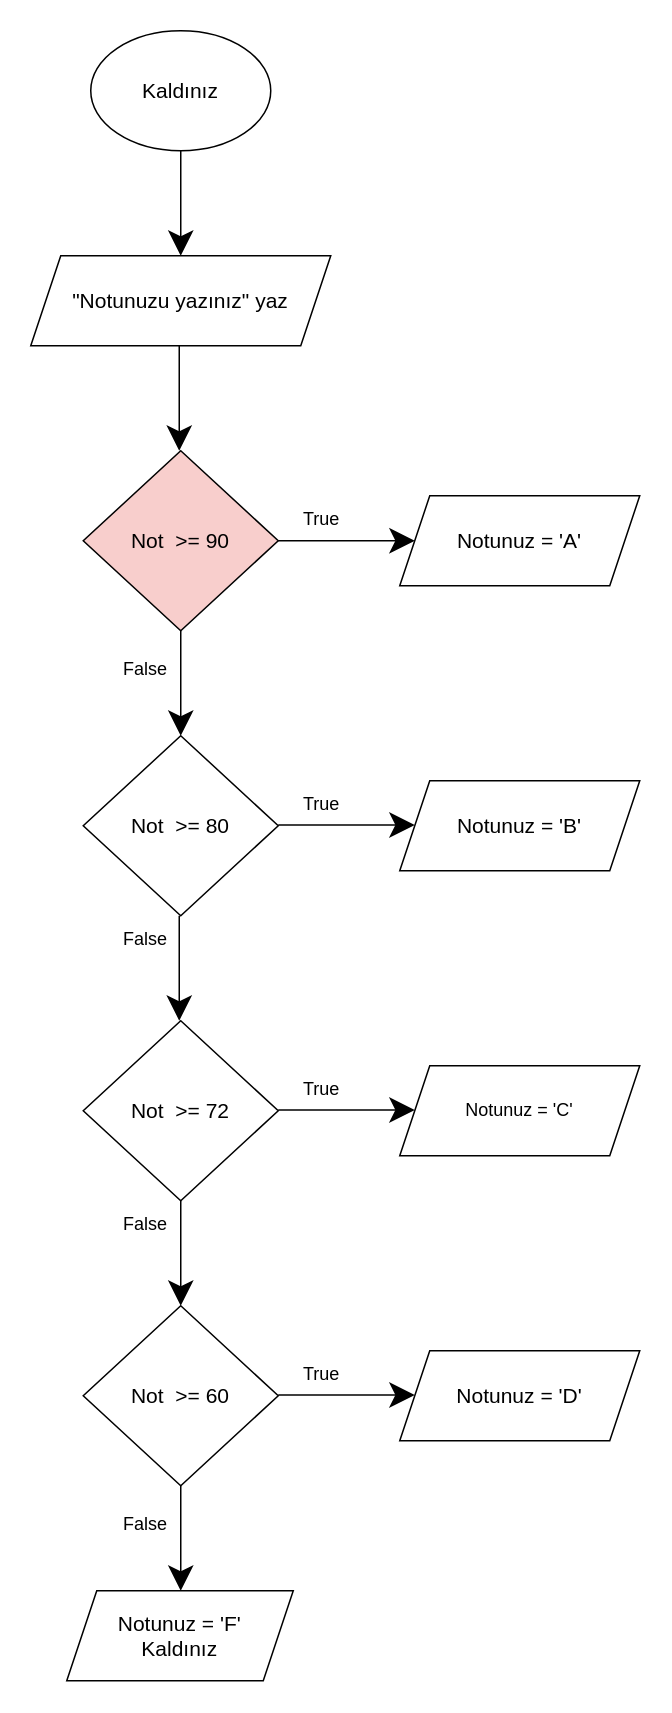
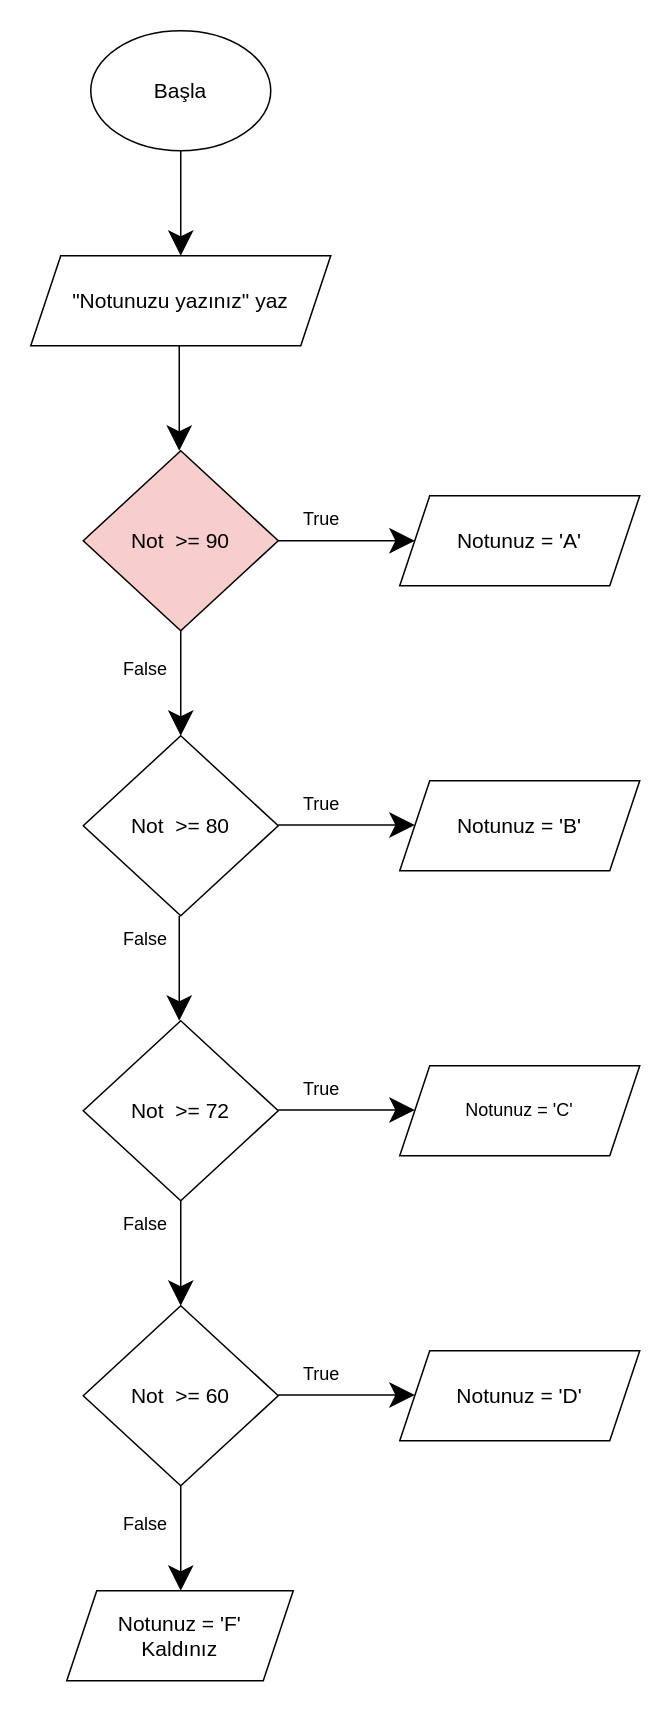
node "Kaldınız": label "Kaldınız" -> "Başla"
